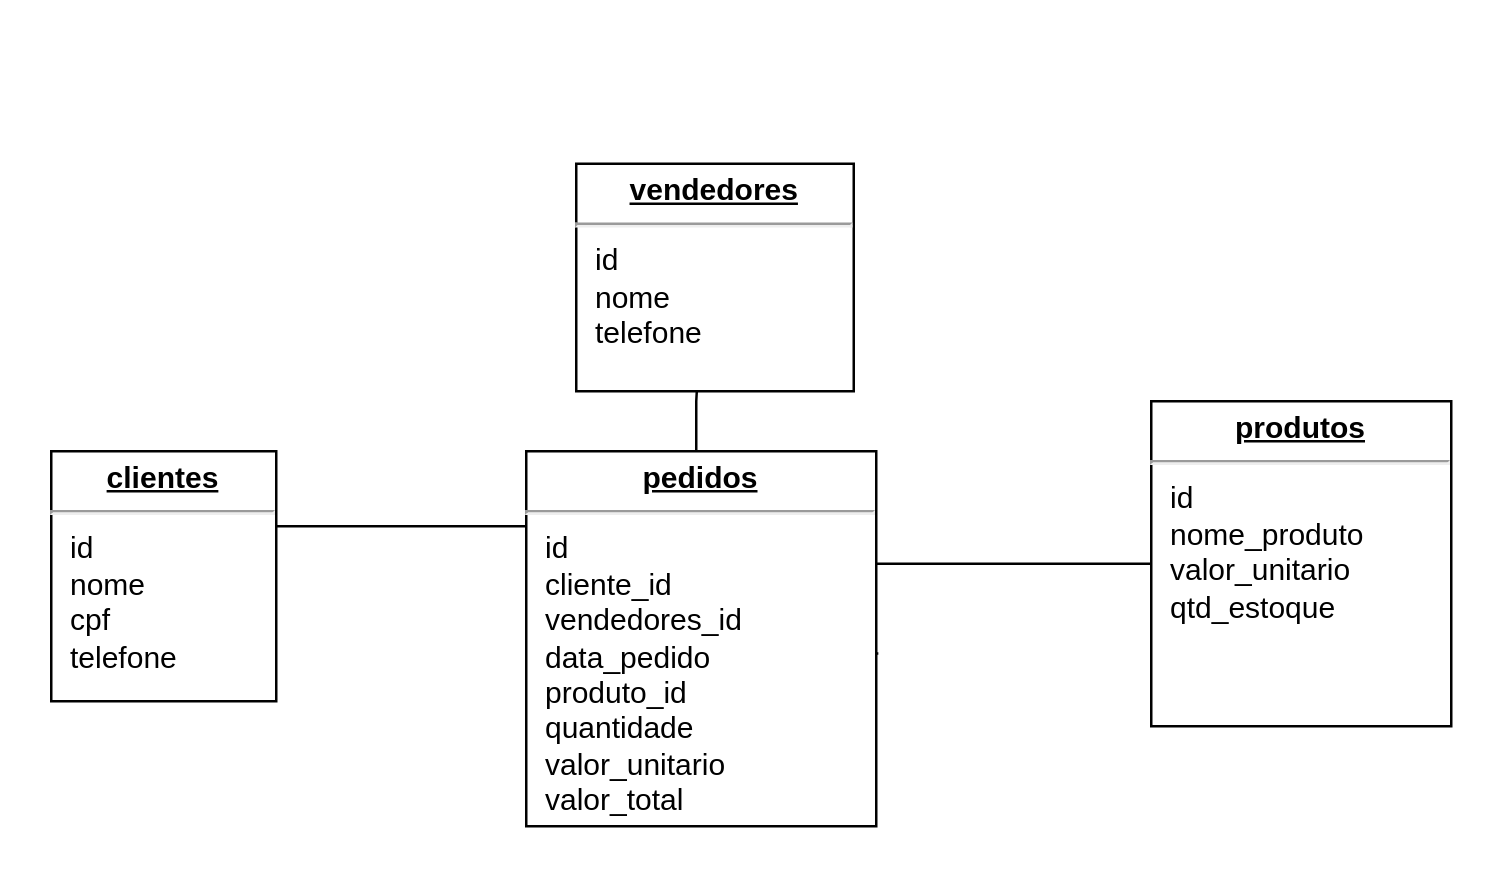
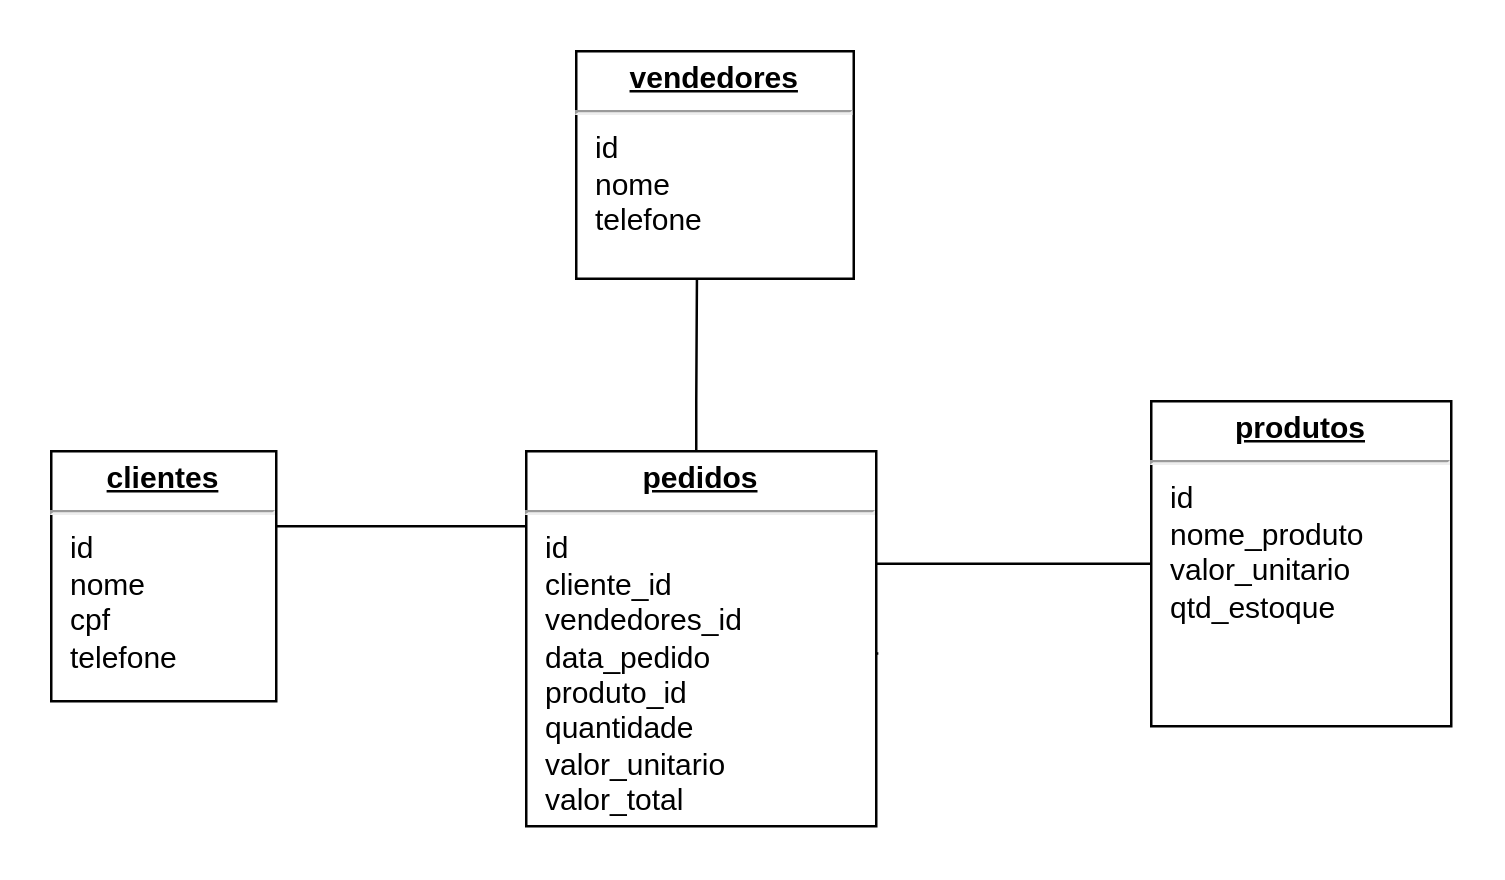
node "vendedores id nome telefone": moved (715, 278) -> (715, 165)
